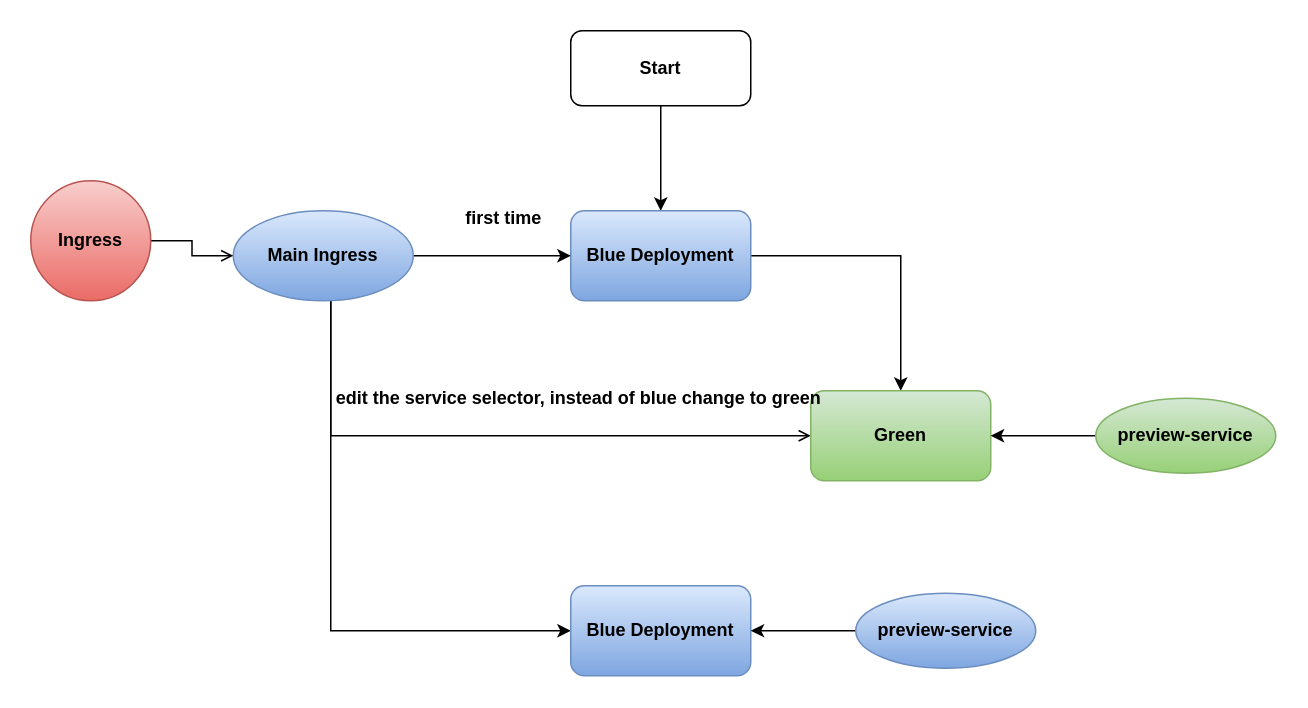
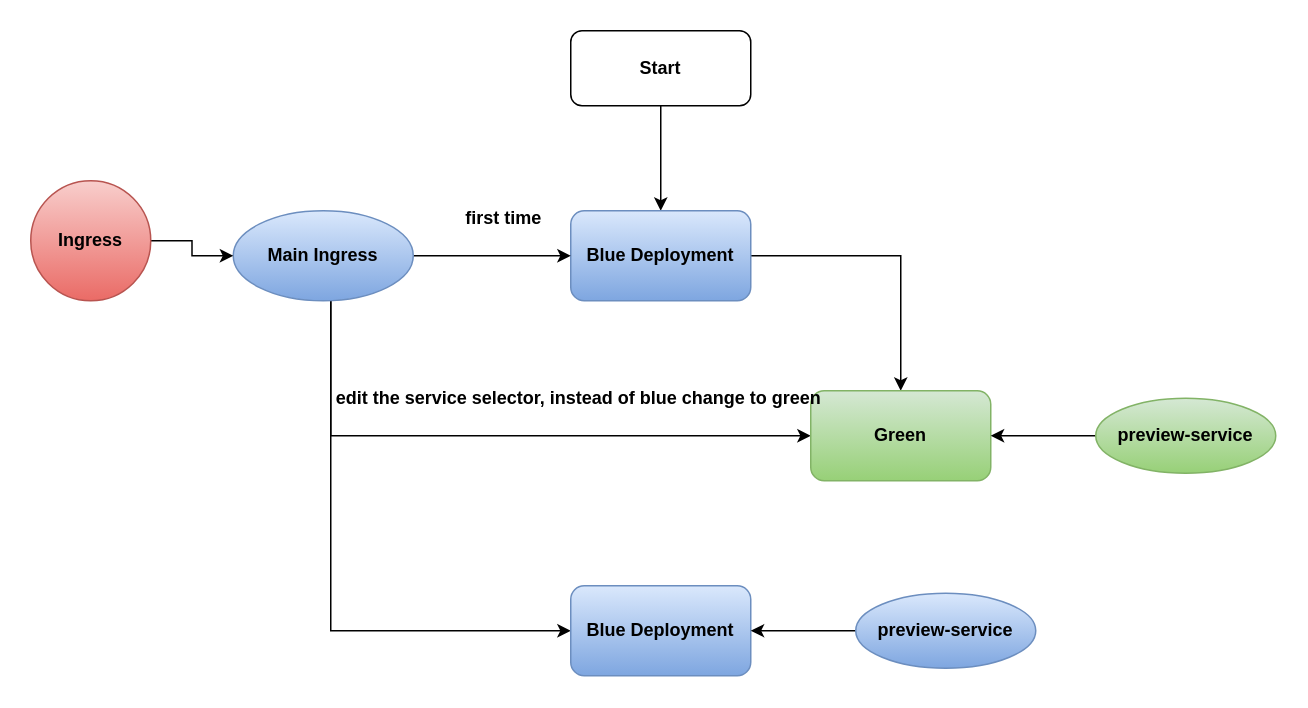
edge "Ingress" -> "Main Ingress": arrowhead open -> classic
edge "Main Ingress" -> "Green": arrowhead open -> classic
